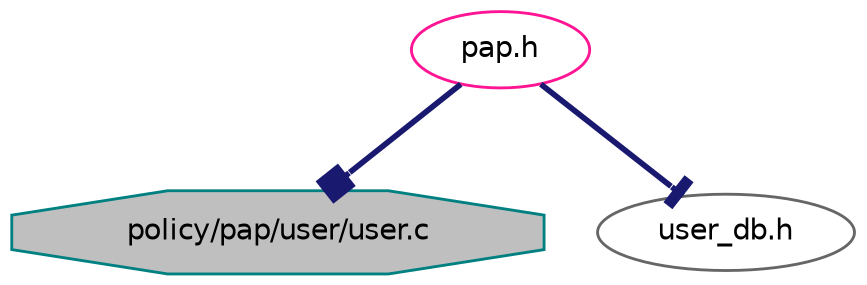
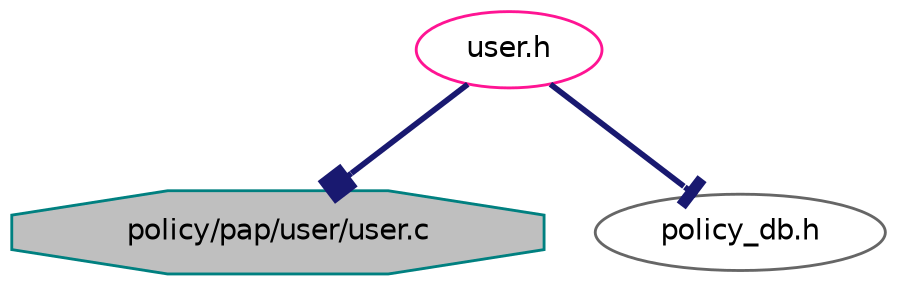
node "pap.h": label "pap.h" -> "user.h"
node "user_db.h": label "user_db.h" -> "policy_db.h"
